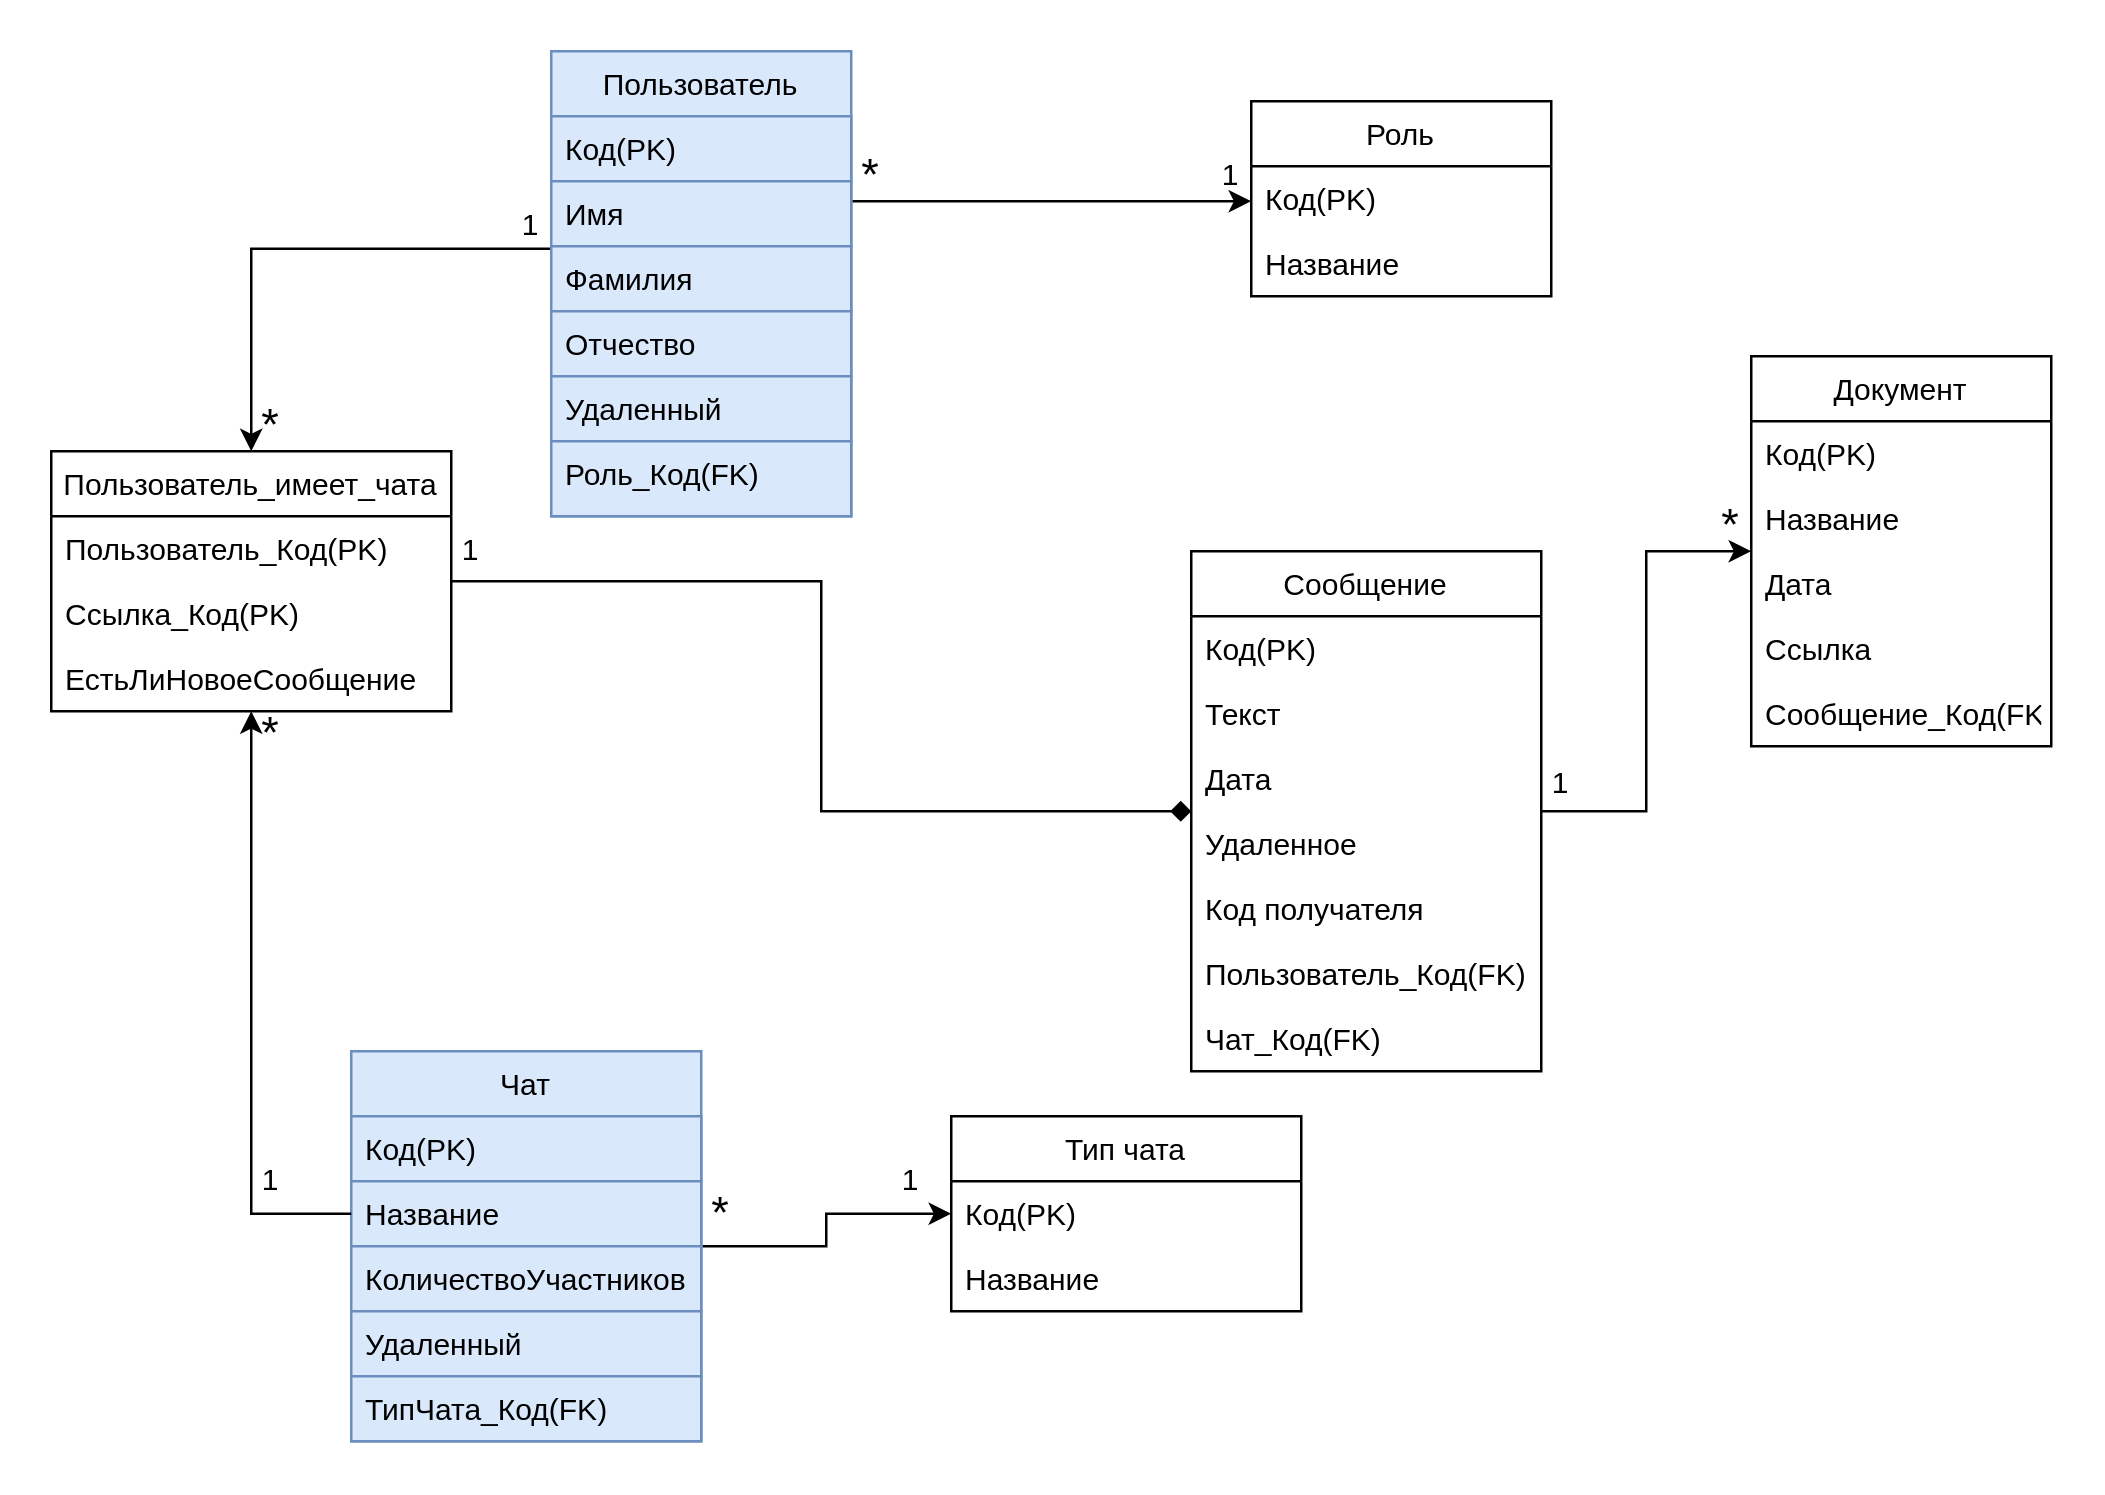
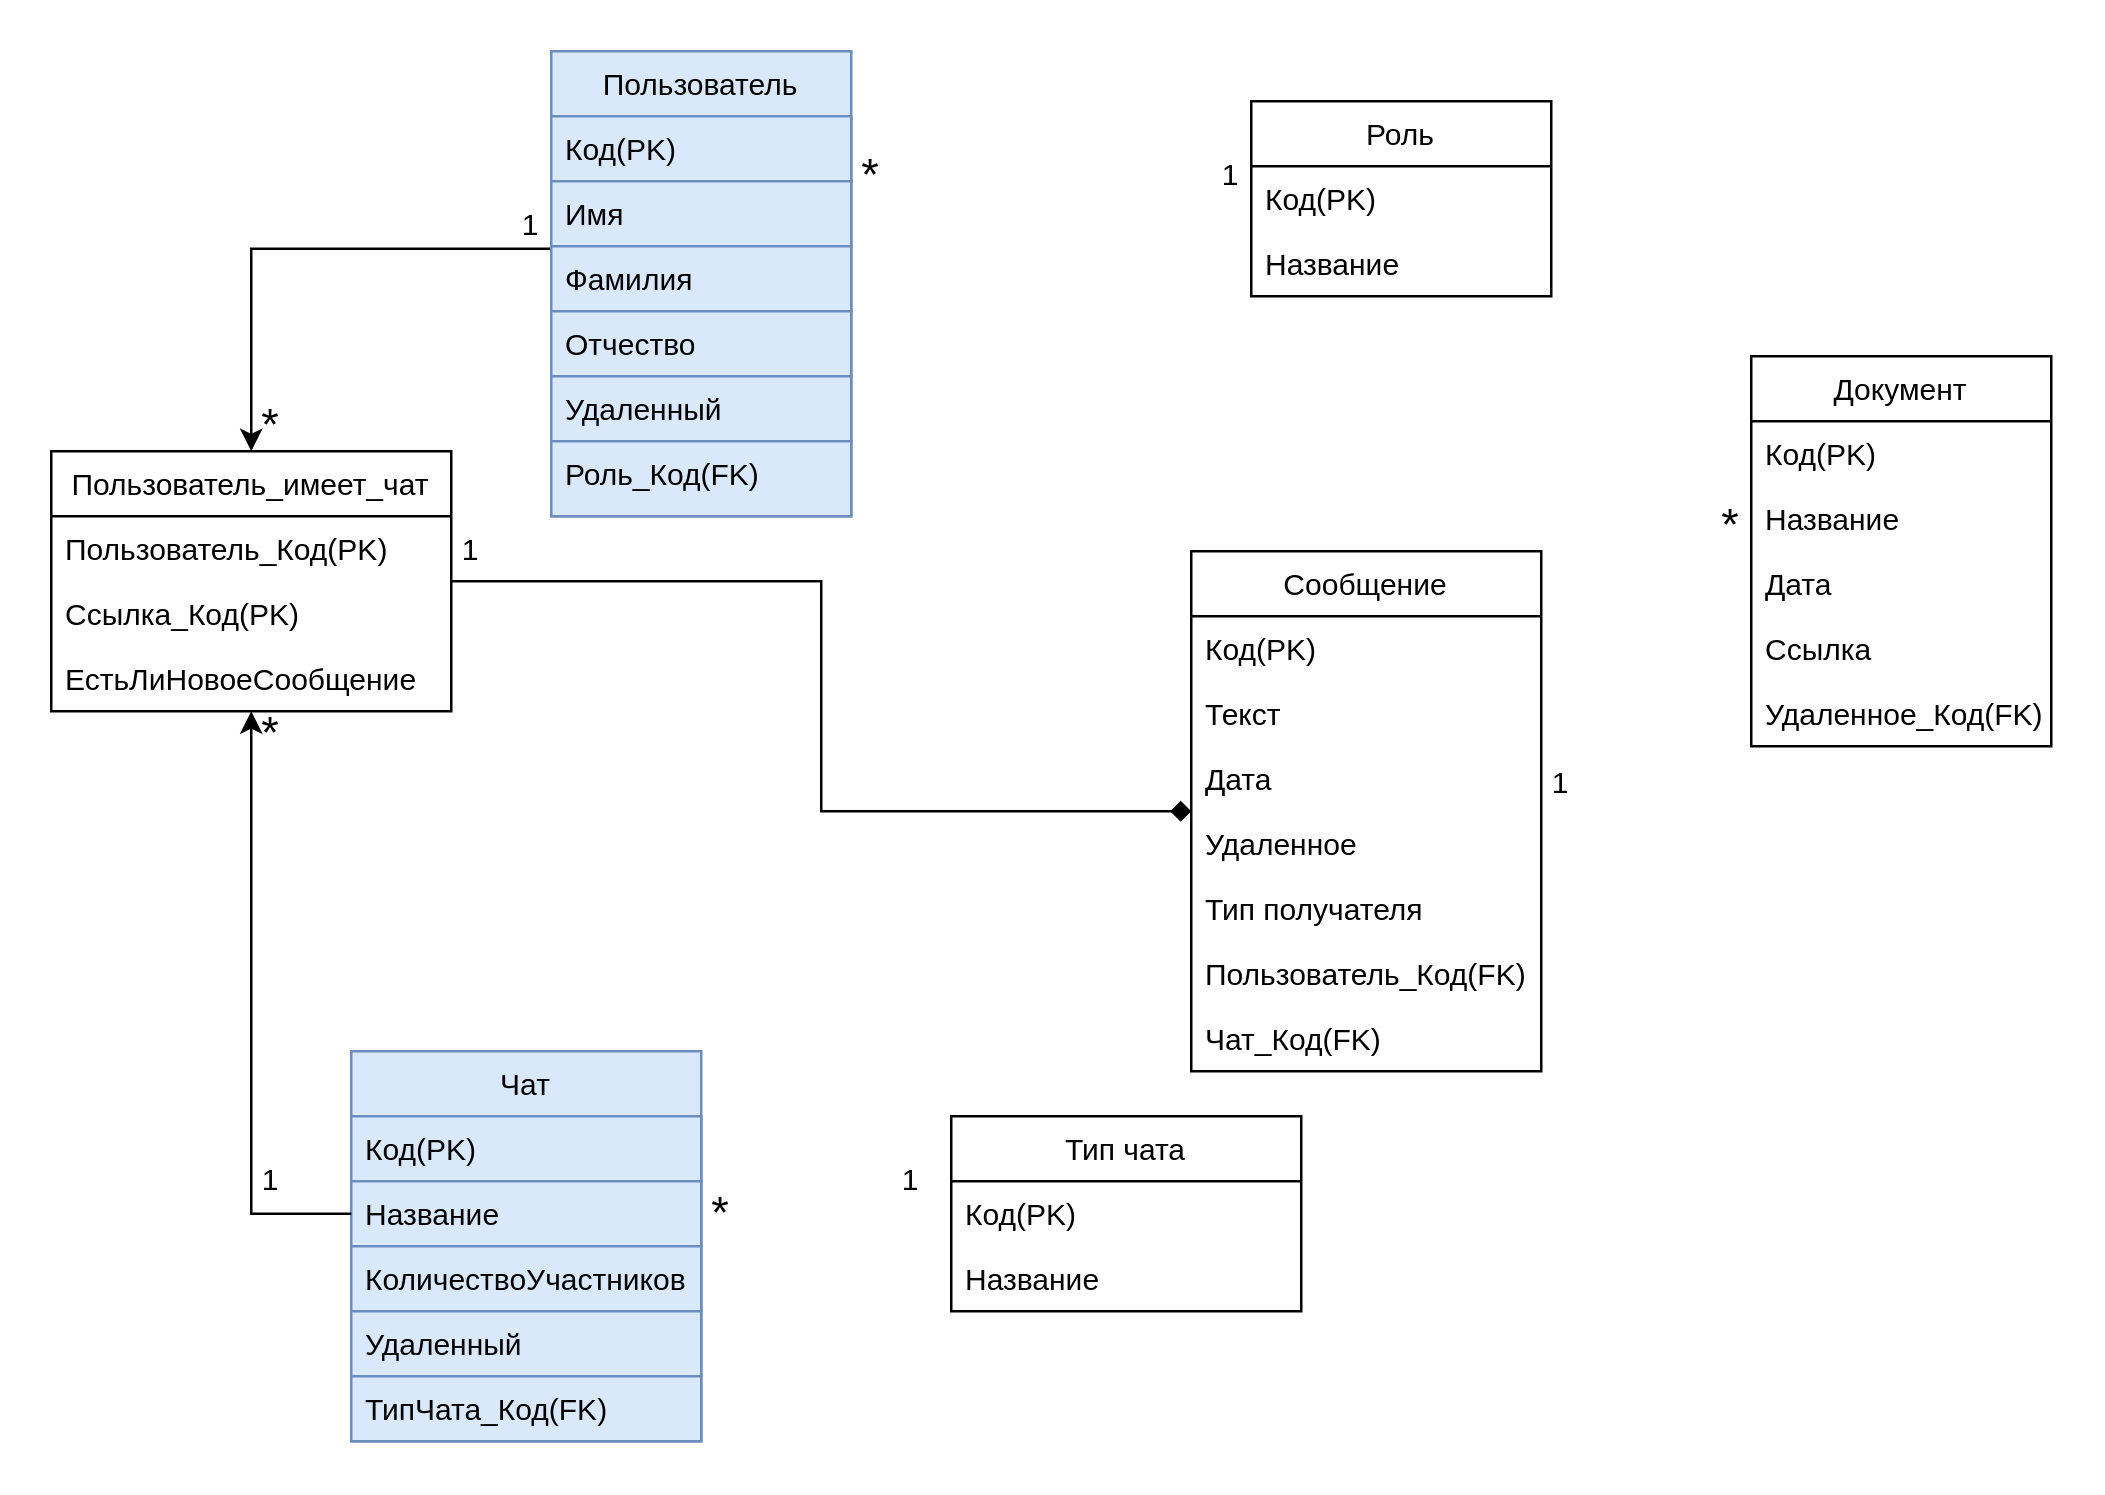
edge "Пользователь" -> "Роль": removed
node "Пользователь_имеет_чата": label "Пользователь_имеет_чата" -> "Пользователь_имеет_чат"
edge "Сообщение" -> "Документ": removed
node "Сообщение_Код(FK)": label "Сообщение_Код(FK)" -> "Удаленное_Код(FK)"
node "Код получателя": label "Код получателя" -> "Тип получателя"
edge "Чат" -> "Тип чата": removed
